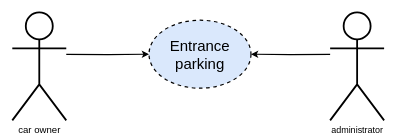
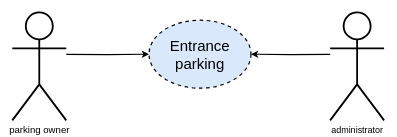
node "car owner": label "car owner" -> "parking owner"
